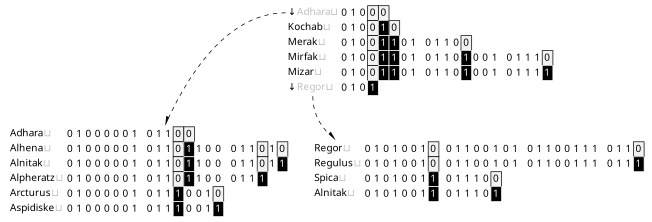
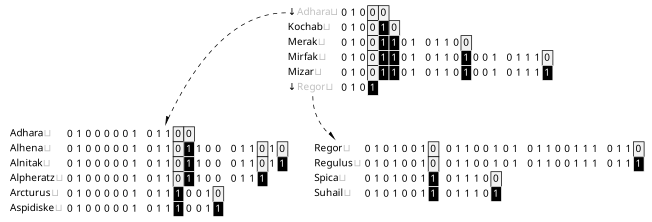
node "Regor": text "Alnitak" -> "Suhail"
